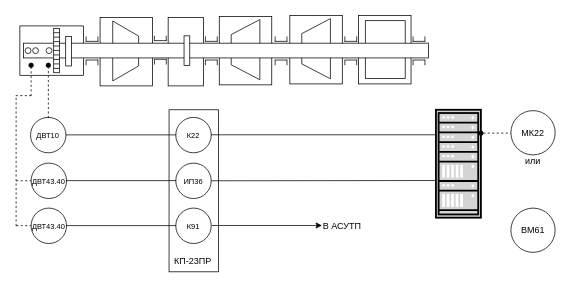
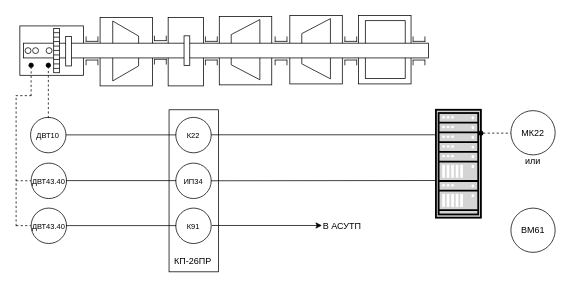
node "ИП36": label "ИП36" -> "ИП34"
node "КП-23ПР": label "КП-23ПР" -> "КП-26ПР"
